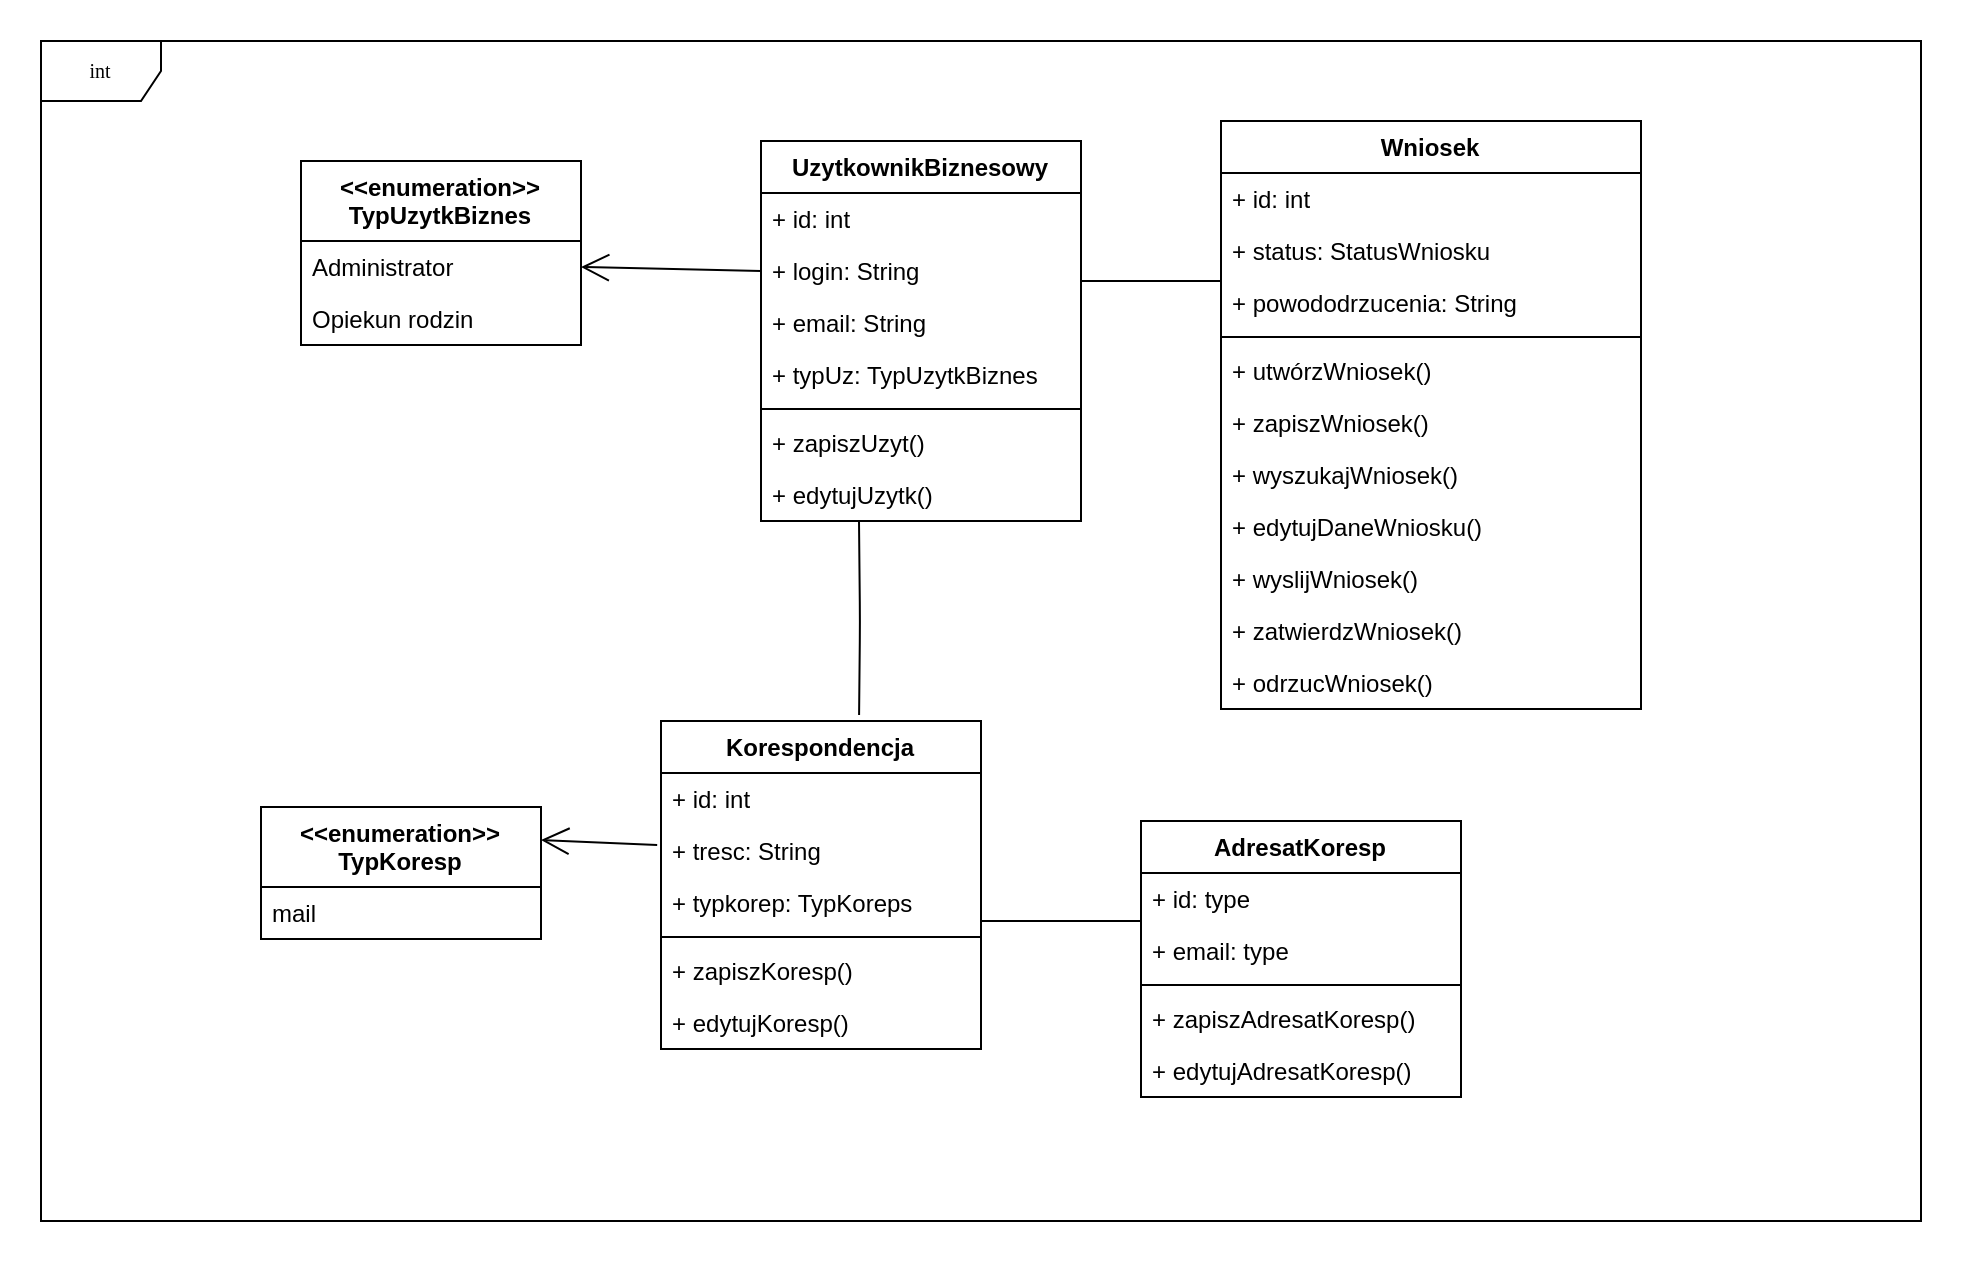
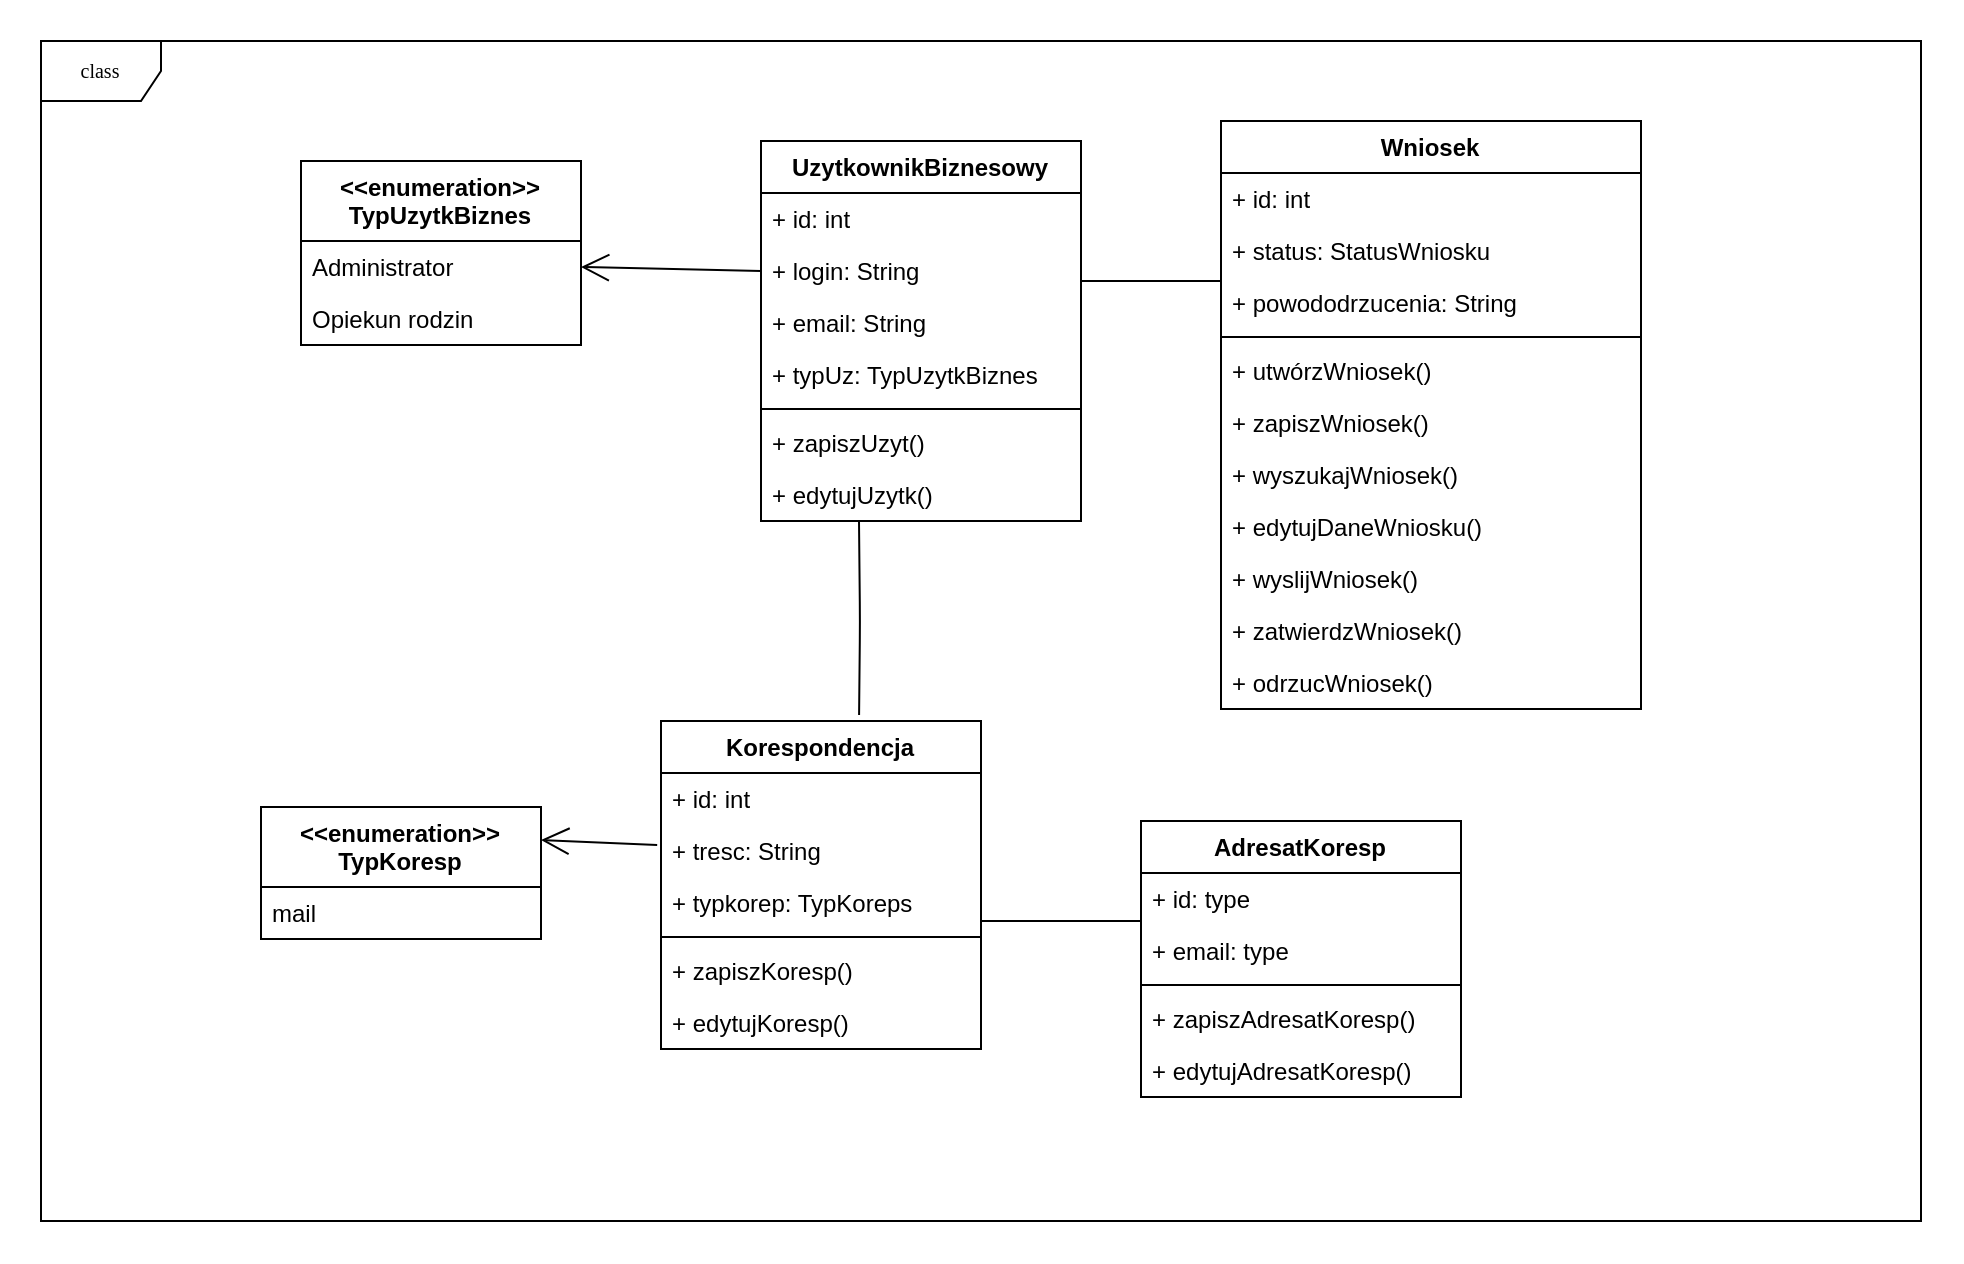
node "int": label "int" -> "class"
